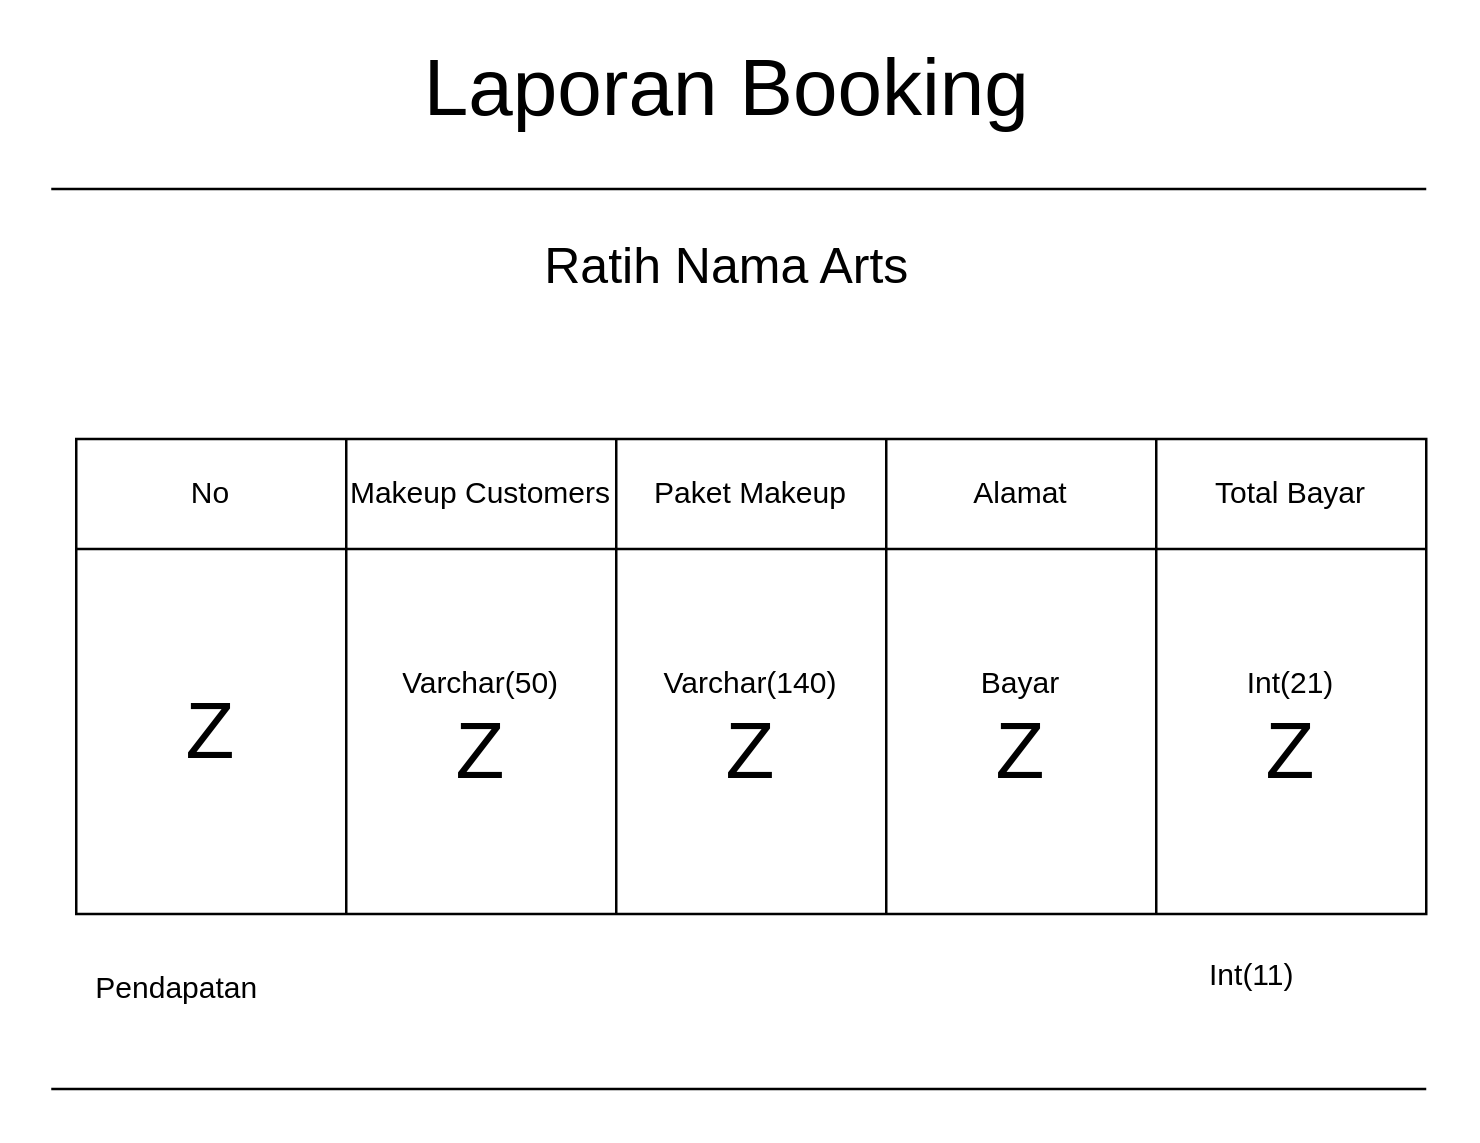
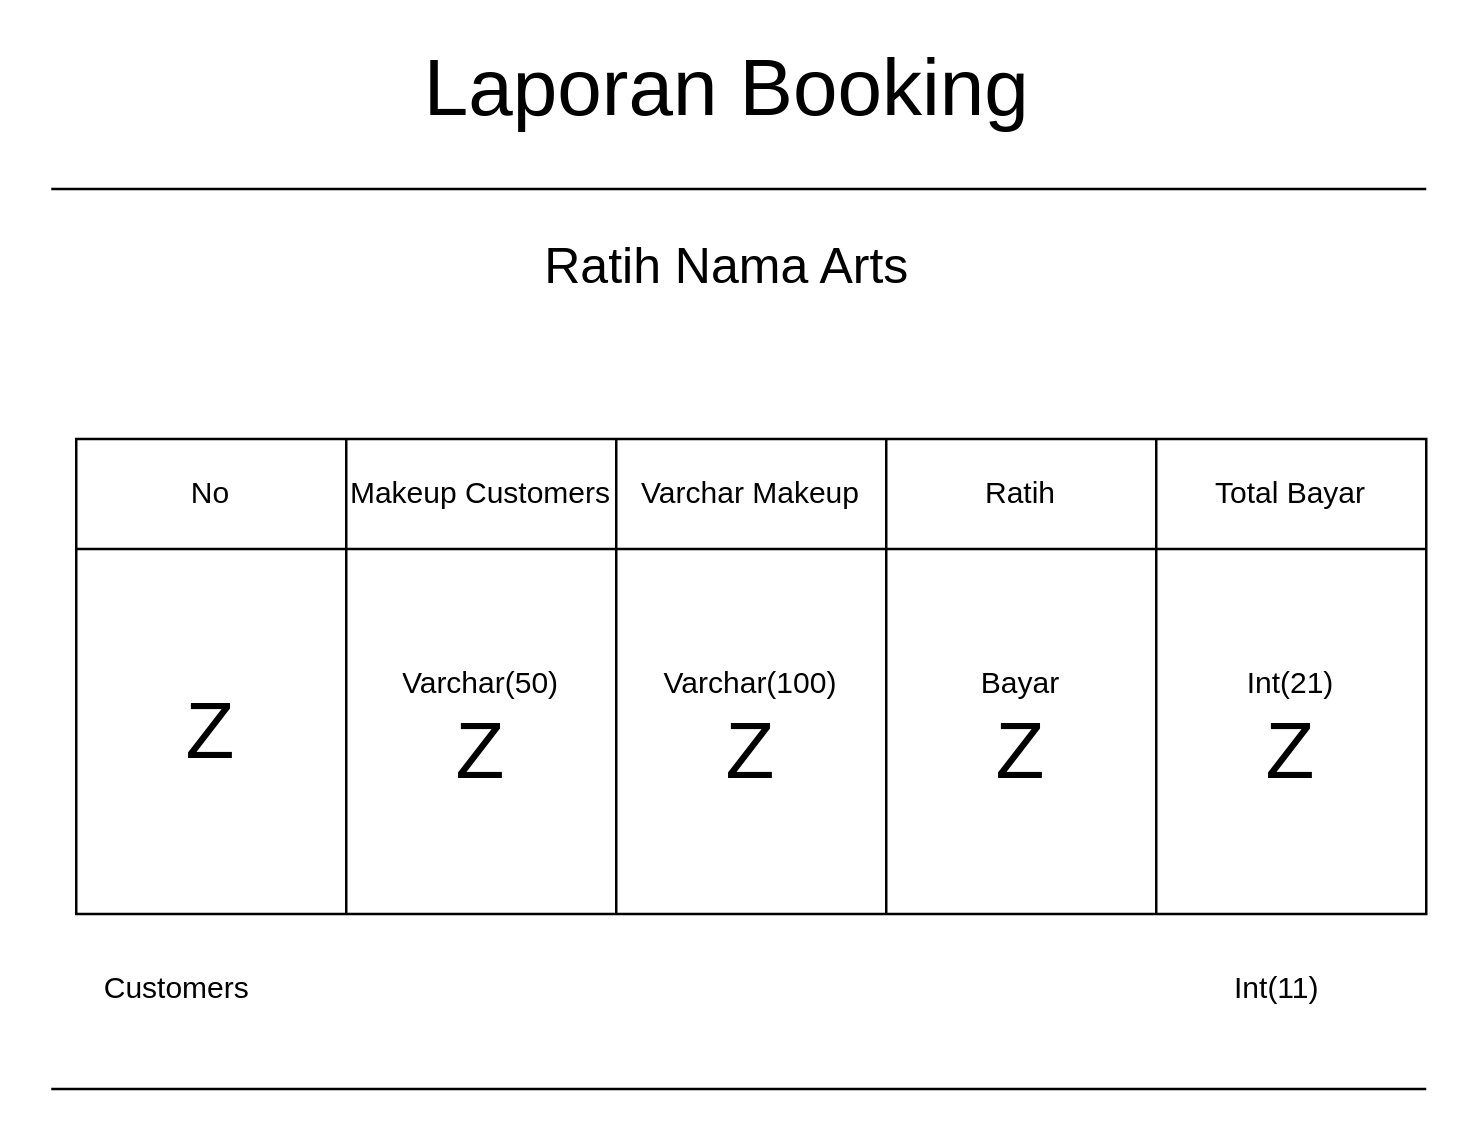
node "Paket Makeup": label "Paket Makeup" -> "Varchar Makeup"
node "Alamat": label "Alamat" -> "Ratih"
node "Varchar(140) Z": label "Varchar(140) Z" -> "Varchar(100) Z"
node "Int(11)": moved (1251, 976) -> (1276, 989)
node "Pendapatan": label "Pendapatan" -> "Customers"
